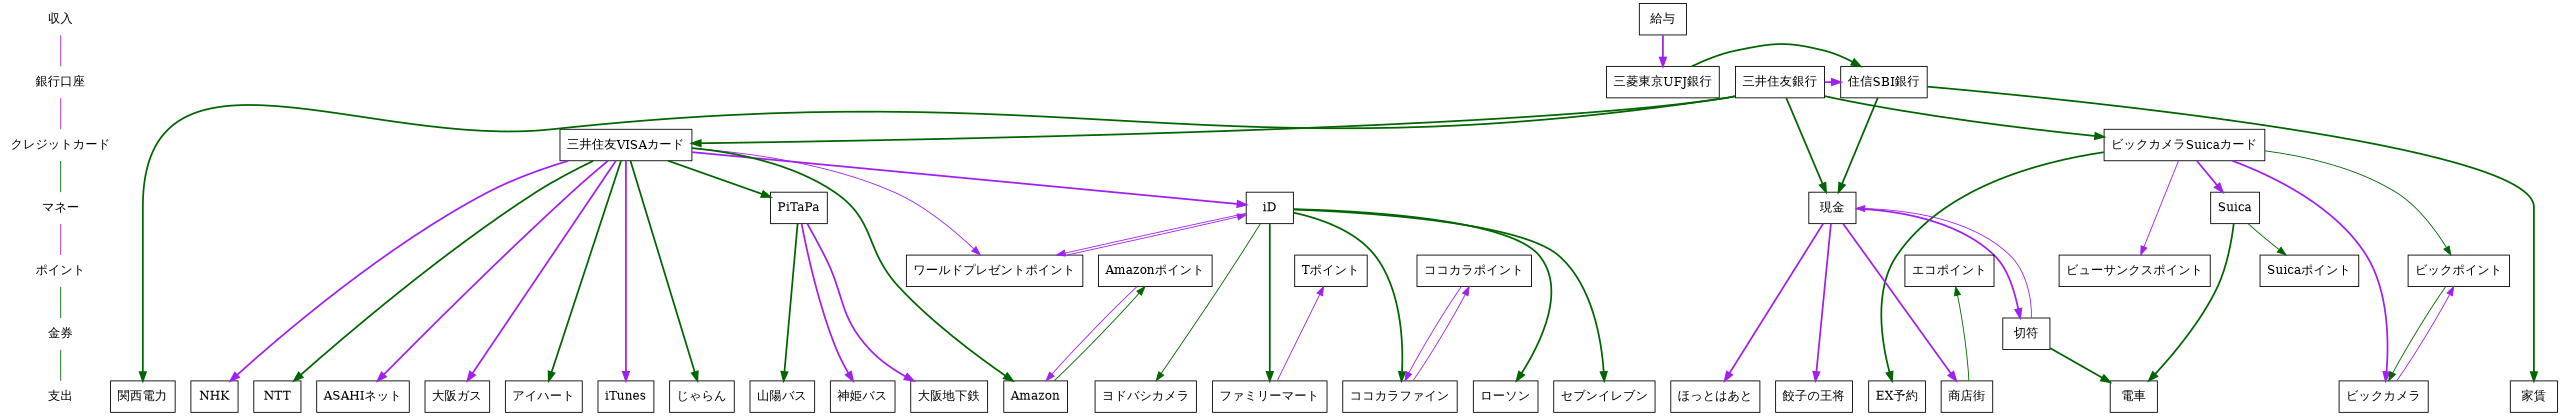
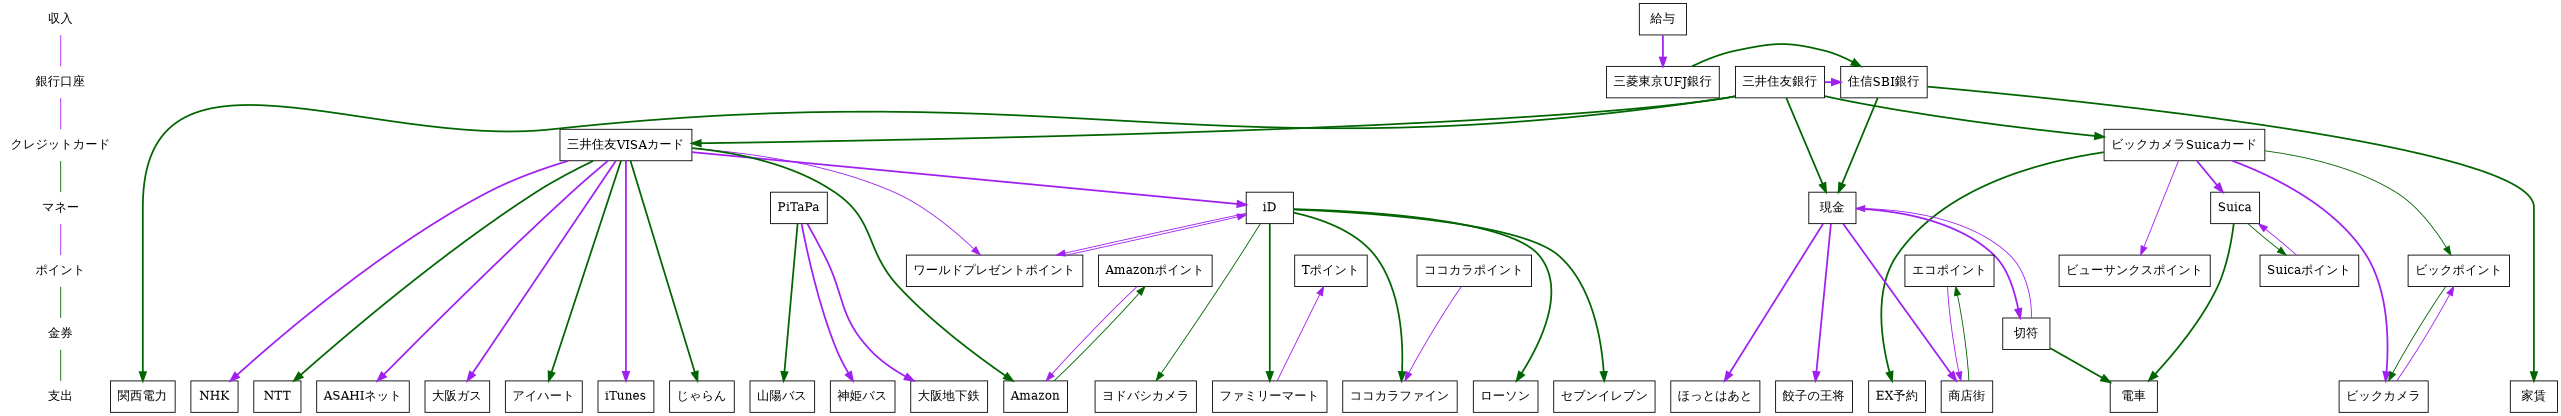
edge "三井住友VISAカード" -> "PiTaPa": removed
edge "Suicaポイント" -> "Suica": added
edge "エコポイント" -> "商店街": added
edge "ココカラファイン" -> "ココカラポイント": removed
